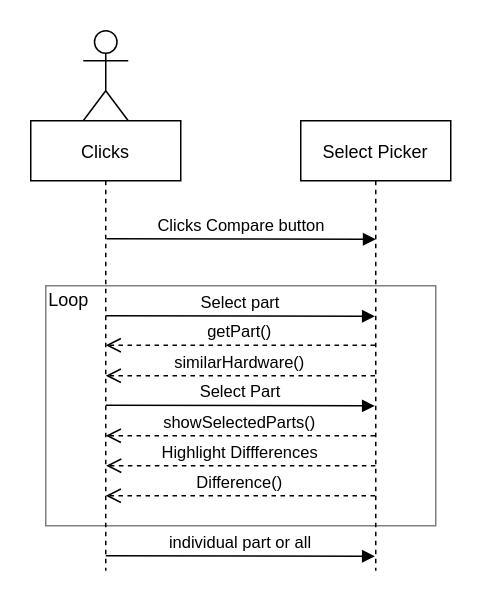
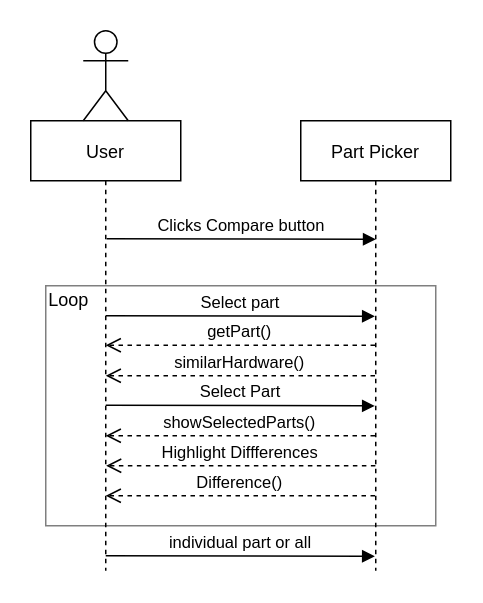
node "Clicks": label "Clicks" -> "User"
node "Select Picker": label "Select Picker" -> "Part Picker"
